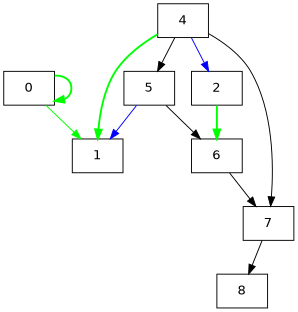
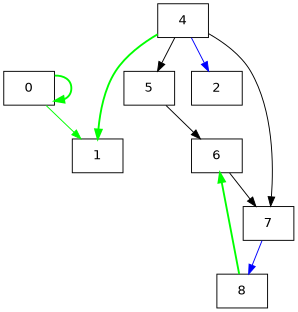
edge "2" -> "6": now "8" -> "6"
edge "5" -> "1": removed
edge "7" -> "8": color black -> blue
